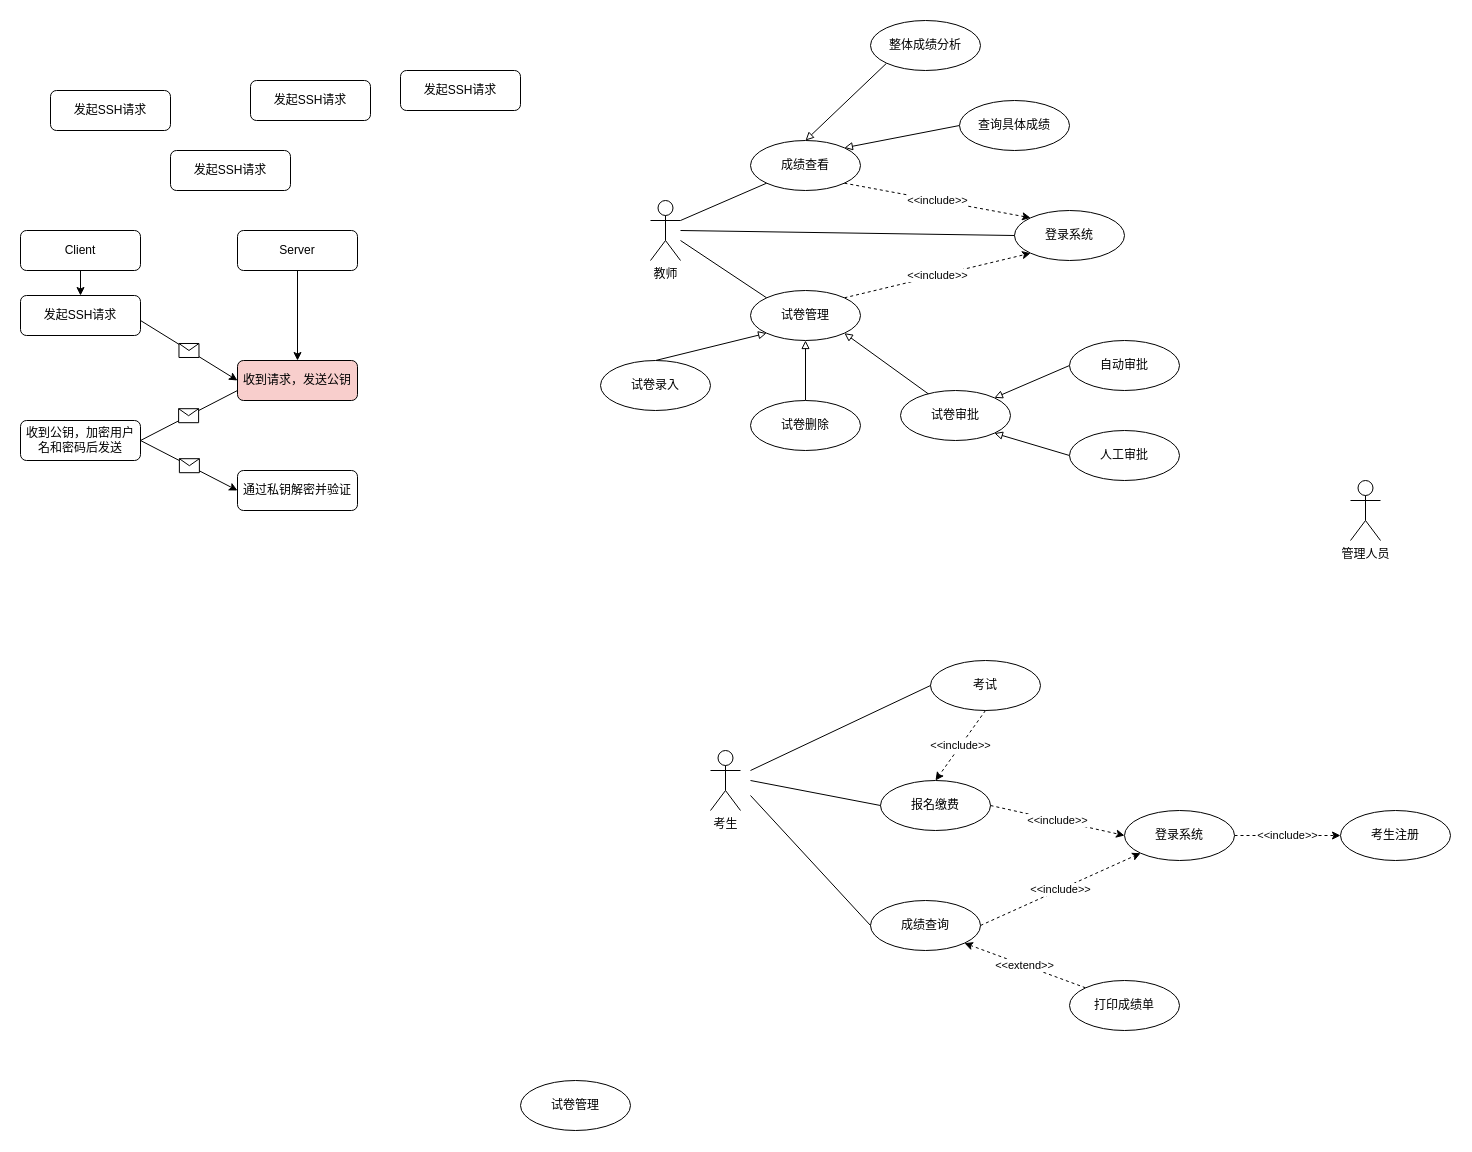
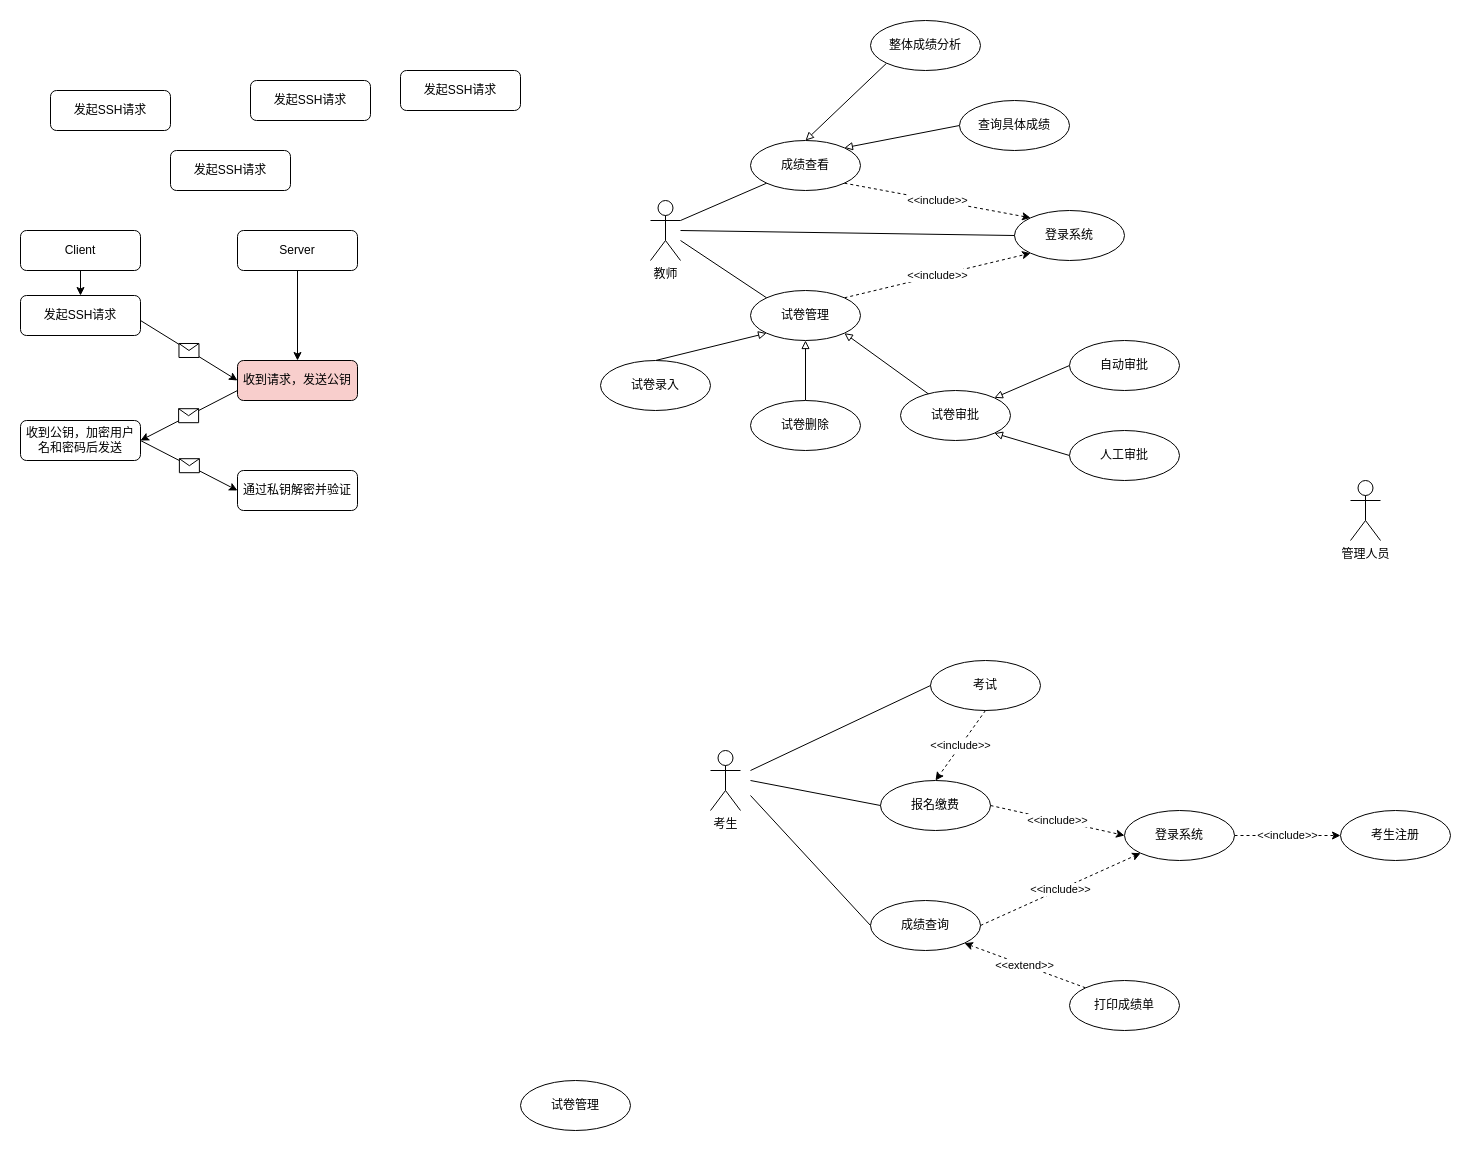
edge "收到请求，发送公钥" -- "收到公钥，加密用户名和密码后发送": arrowhead none -> classic
